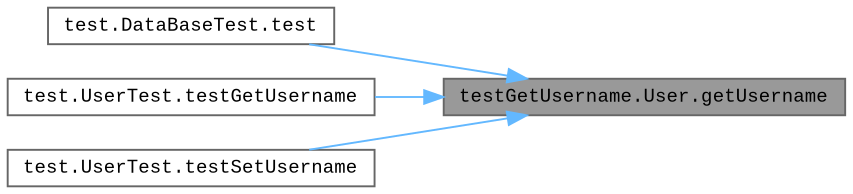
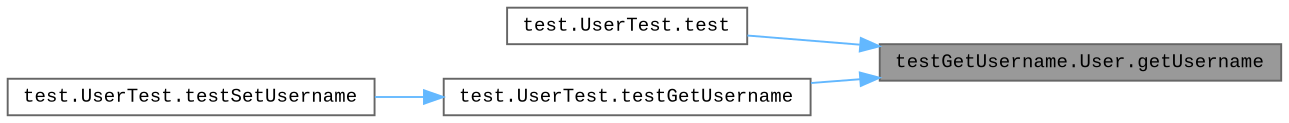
node "test.DataBaseTest.test": label "test.DataBaseTest.test" -> "test.UserTest.test"
edge "test.UserTest.testSetUsername" -> "testGetUsername.User.getUsername": now "test.UserTest.testSetUsername" -> "test.UserTest.testGetUsername"
